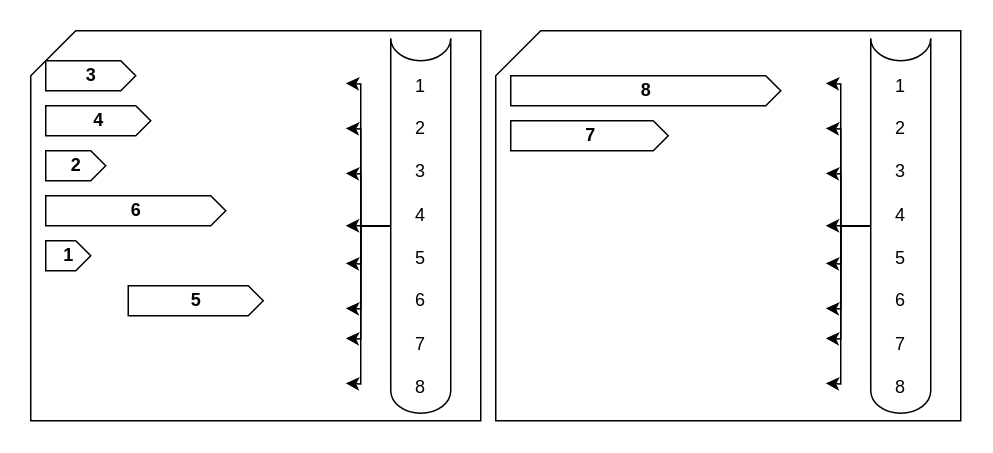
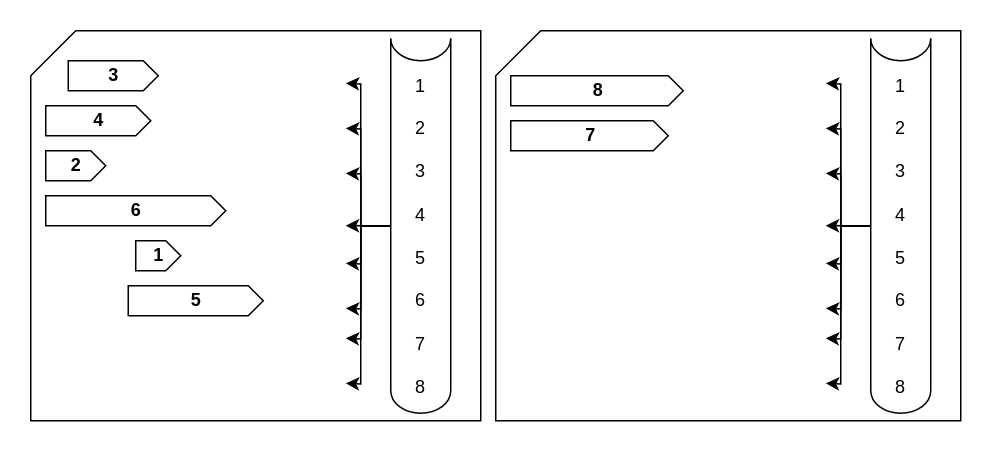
node "3": moved (91, 76) -> (113, 76)
node "8": size 270x30 -> 173x30
node "1": moved (68, 256) -> (158, 256)
